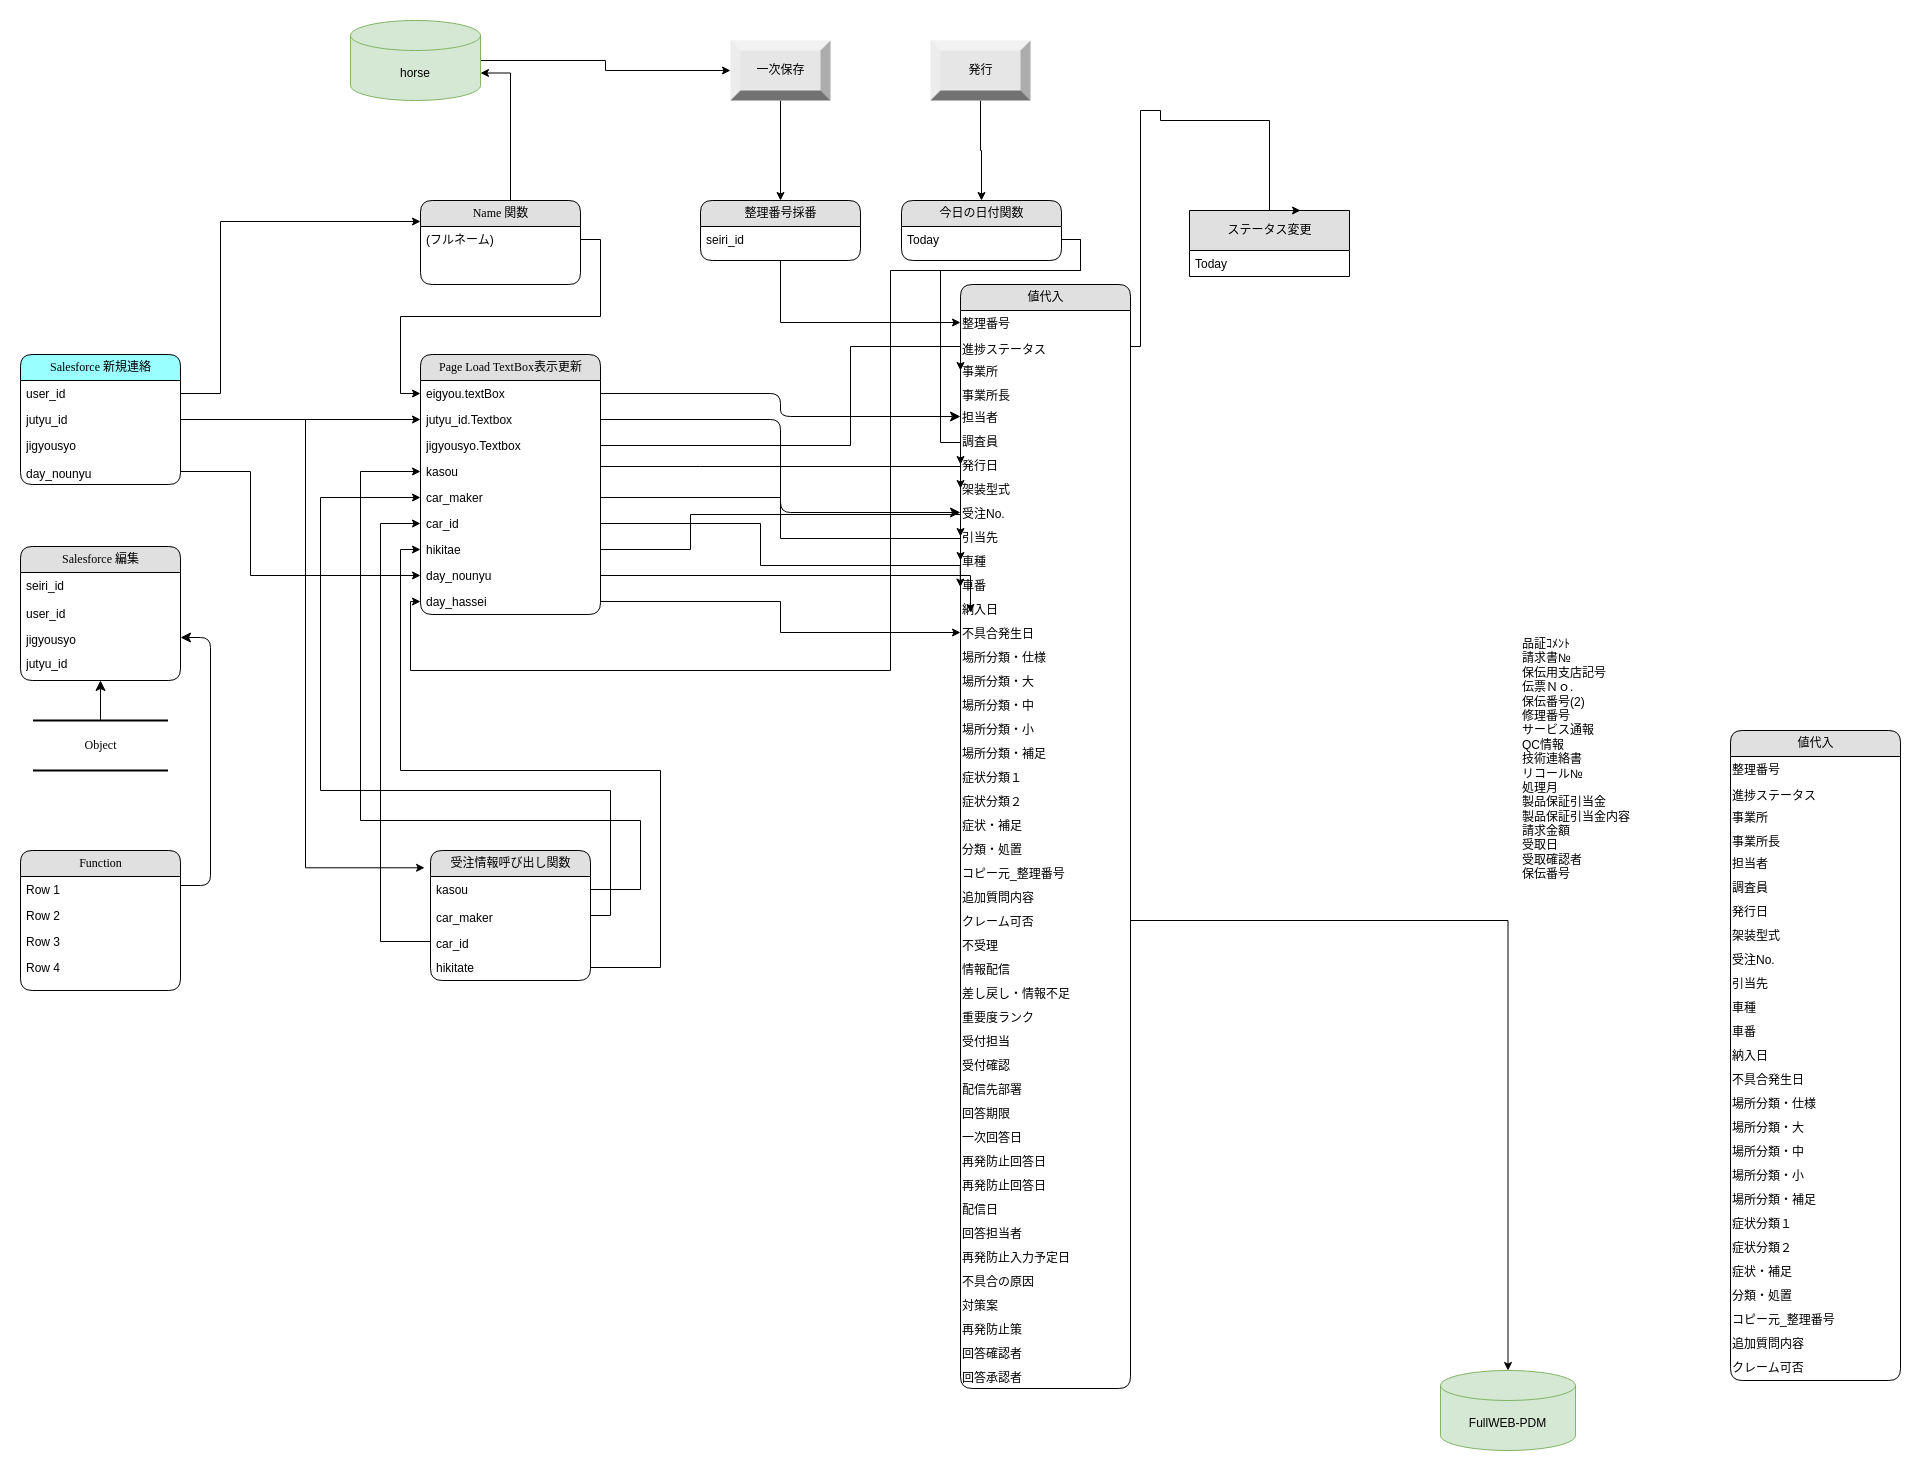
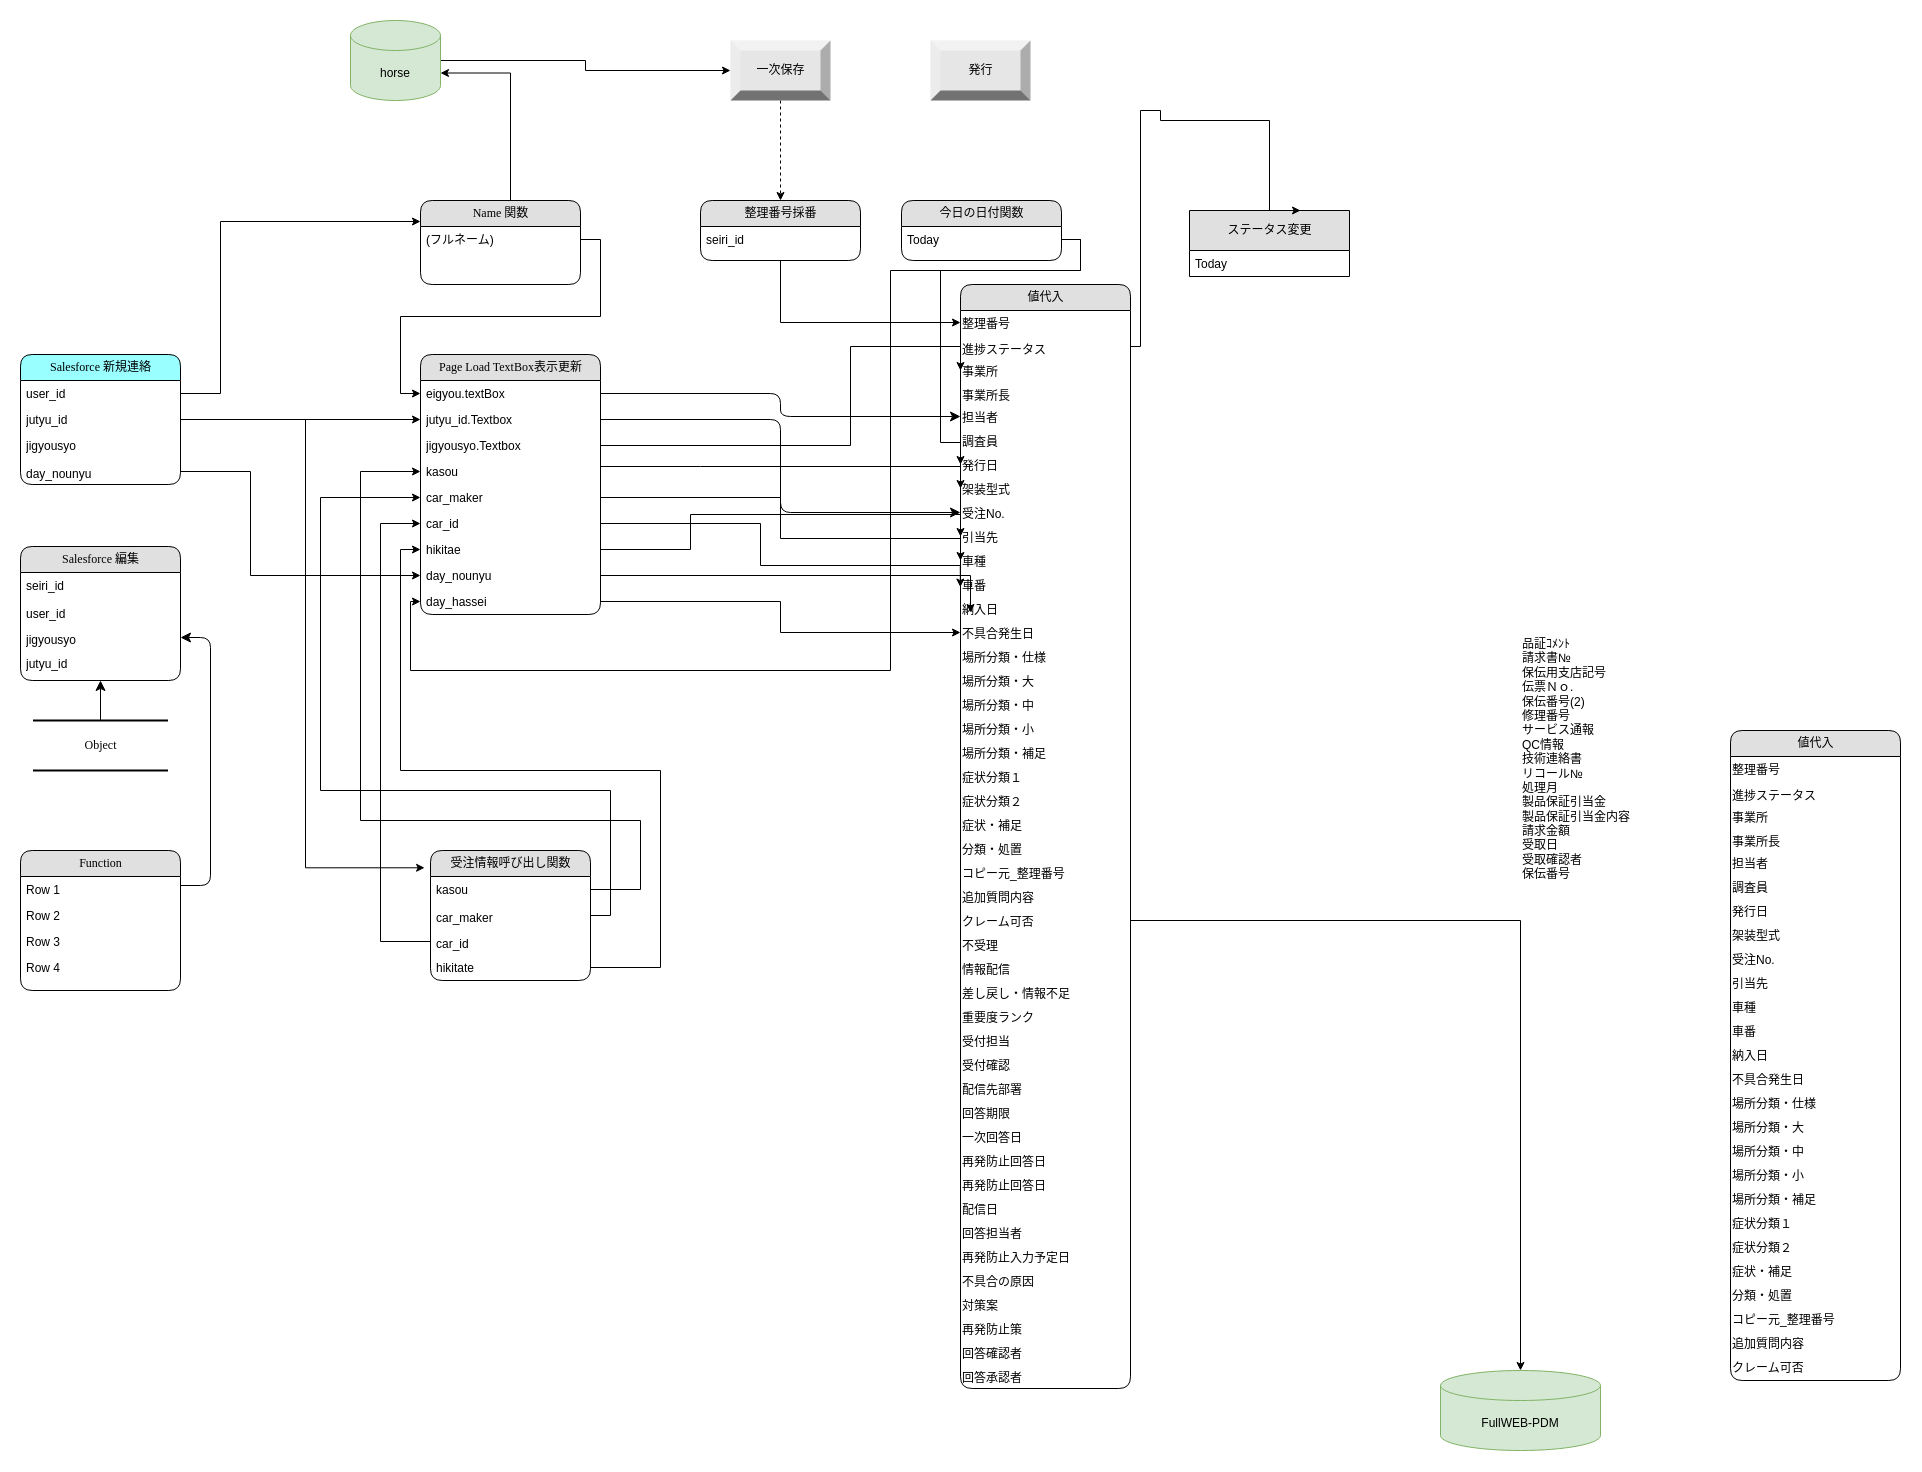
node "horse": size 130x80 -> 90x80
edge "一次保存" -> "整理番号採番": style solid -> dashed
edge "発行" -> "今日の日付関数": removed
node "FullWEB-PDM": size 135x80 -> 160x80
